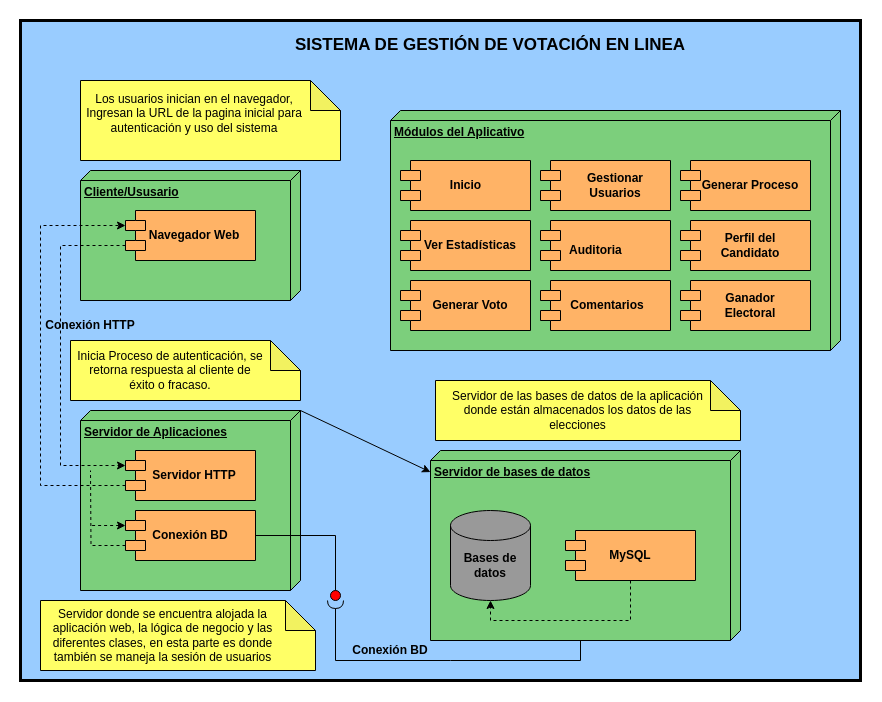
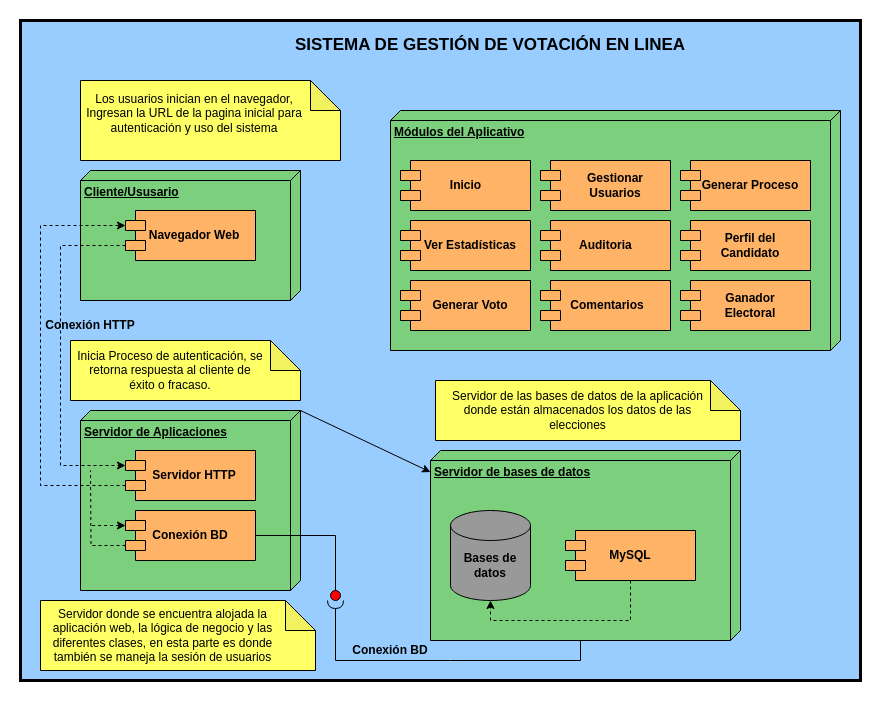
node "Auditoria": moved (598, 251) -> (608, 246)
